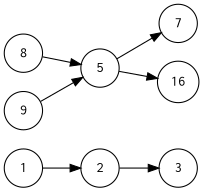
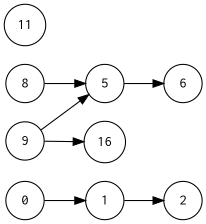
node "7": label "7" -> "6"
node "11": added
edge "5" -> "16": now "9" -> "16"
node "3": removed
node "0": added
